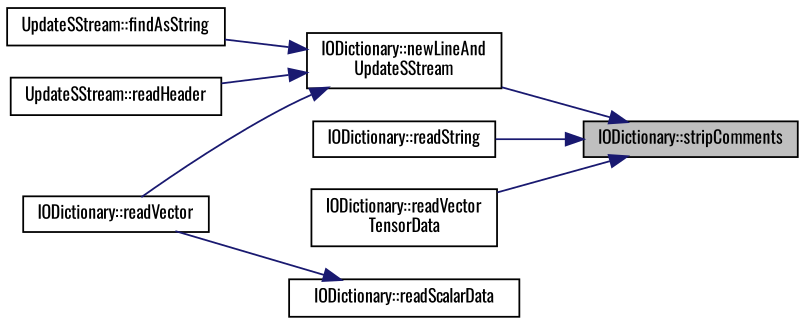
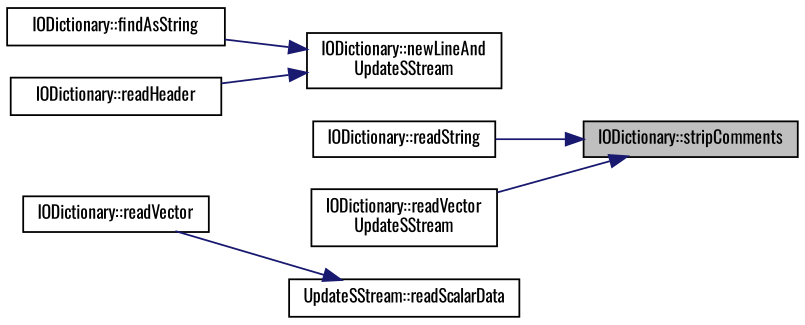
node "UpdateSStream::findAsString": label "UpdateSStream::findAsString" -> "IODictionary::findAsString"
node "UpdateSStream::readHeader": label "UpdateSStream::readHeader" -> "IODictionary::readHeader"
edge "IODictionary::newLineAnd UpdateSStream" -> "IODictionary::stripComments": removed
edge "IODictionary::readVector" -> "IODictionary::newLineAnd UpdateSStream": removed
node "IODictionary::readVector TensorData": label "IODictionary::readVector TensorData" -> "IODictionary::readVector UpdateSStream"
node "IODictionary::readScalarData": label "IODictionary::readScalarData" -> "UpdateSStream::readScalarData"
